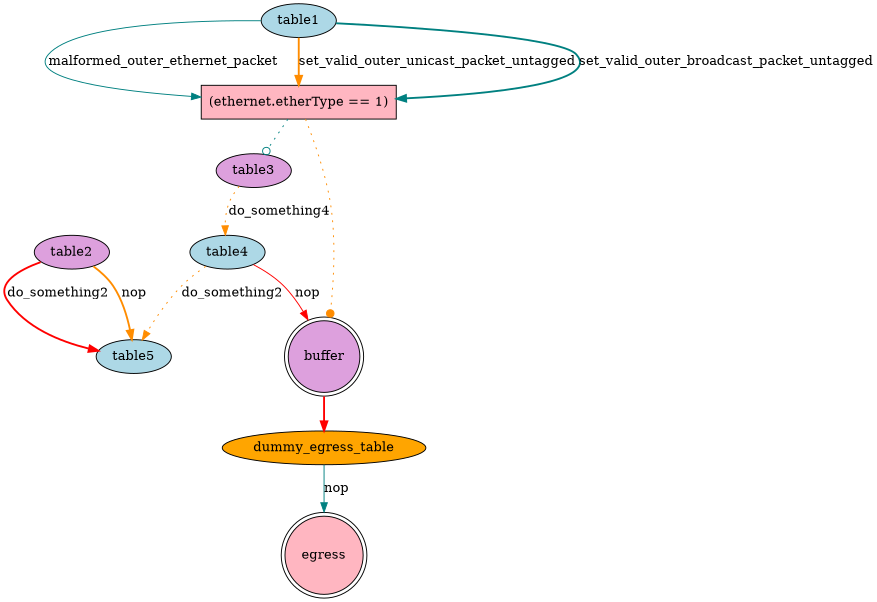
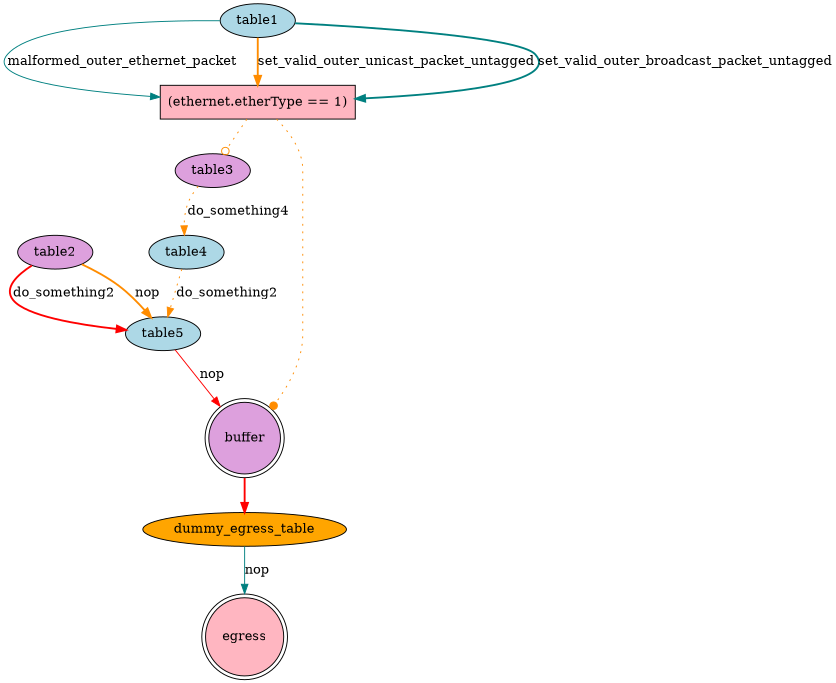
edge "(ethernet.etherType == 1)" -> "table3": color teal -> darkorange
edge "table4" -> "buffer": now "table5" -> "buffer"
